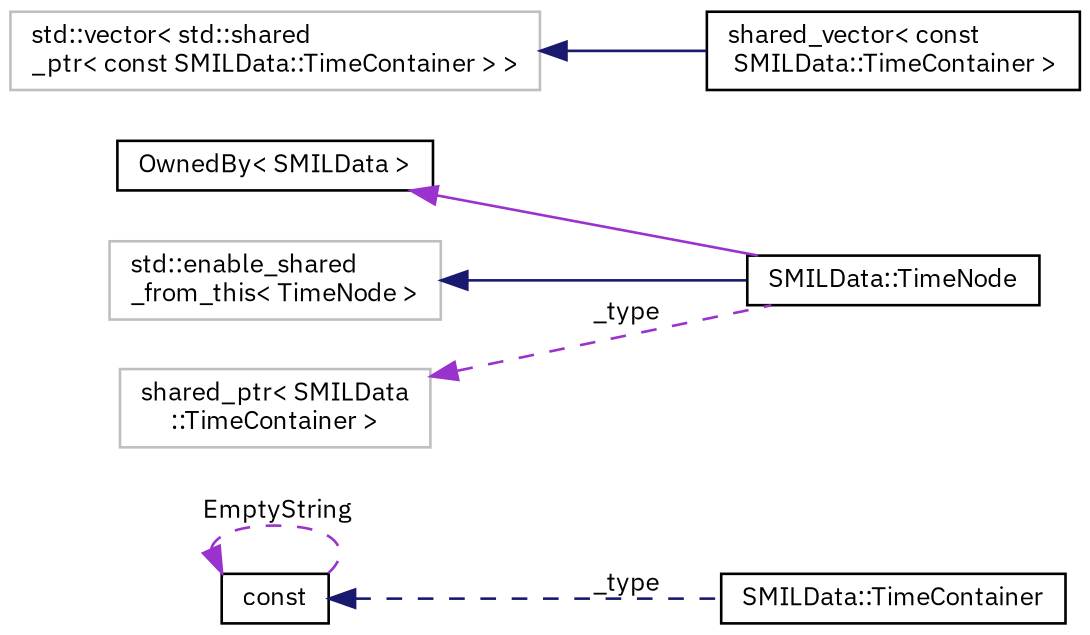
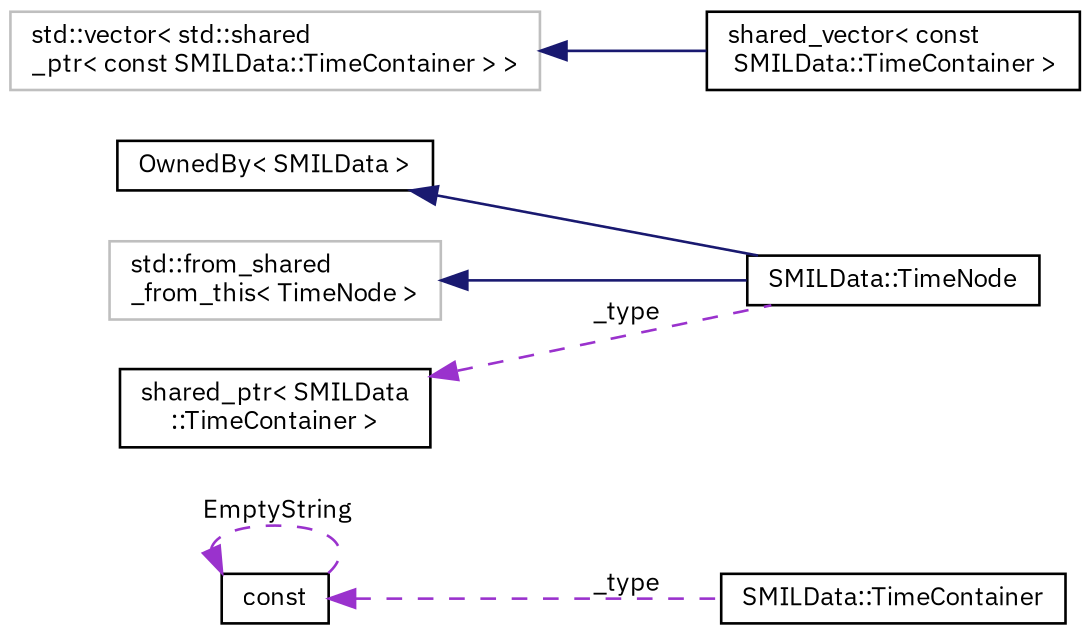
edge "SMILData::TimeNode" -> "OwnedBy< SMILData >": color darkorchid3 -> midnightblue
node "std::enable_shared _from_this< TimeNode >": label "std::enable_shared _from_this< TimeNode >" -> "std::from_shared _from_this< TimeNode >"
node "shared_ptr< SMILData ::TimeContainer >": color grey75 -> black
edge "SMILData::TimeContainer" -> "const": color midnightblue -> darkorchid3
